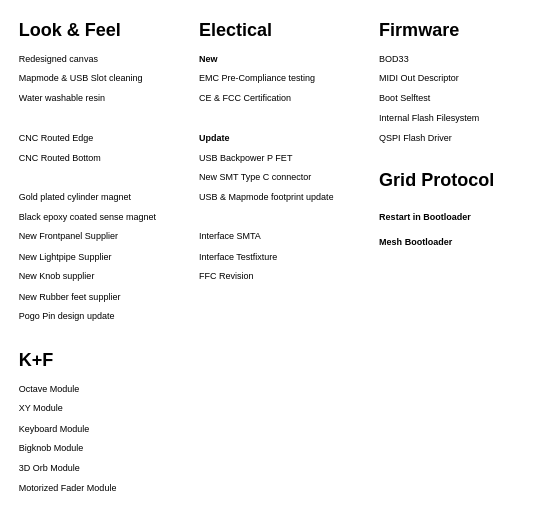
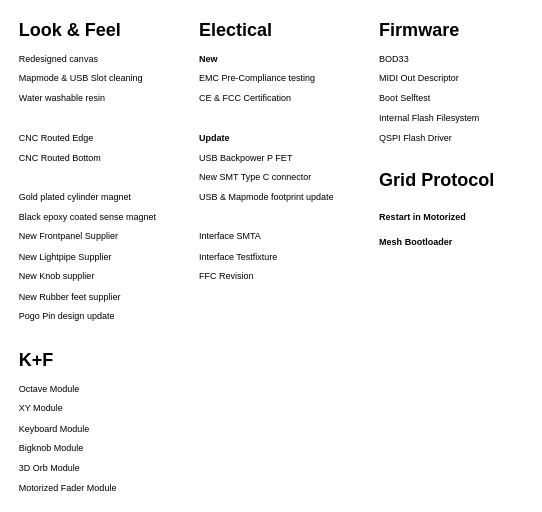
node "Grid ProtocolRestart in Bootloader Mesh Bootloader": label "Grid ProtocolRestart in Bootloader Mesh Bootloader" -> "Grid ProtocolRestart in Motorized Mesh Bootloader"
